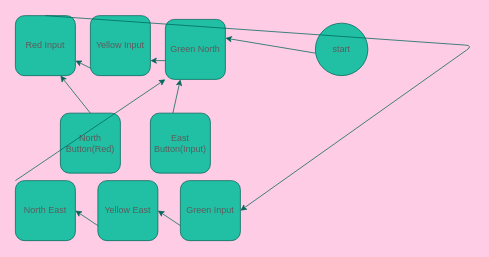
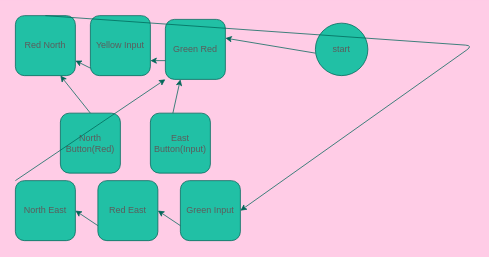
node "Red Input": label "Red Input" -> "Red North"
node "Green North": label "Green North" -> "Green Red"
node "Yellow East": label "Yellow East" -> "Red East"
